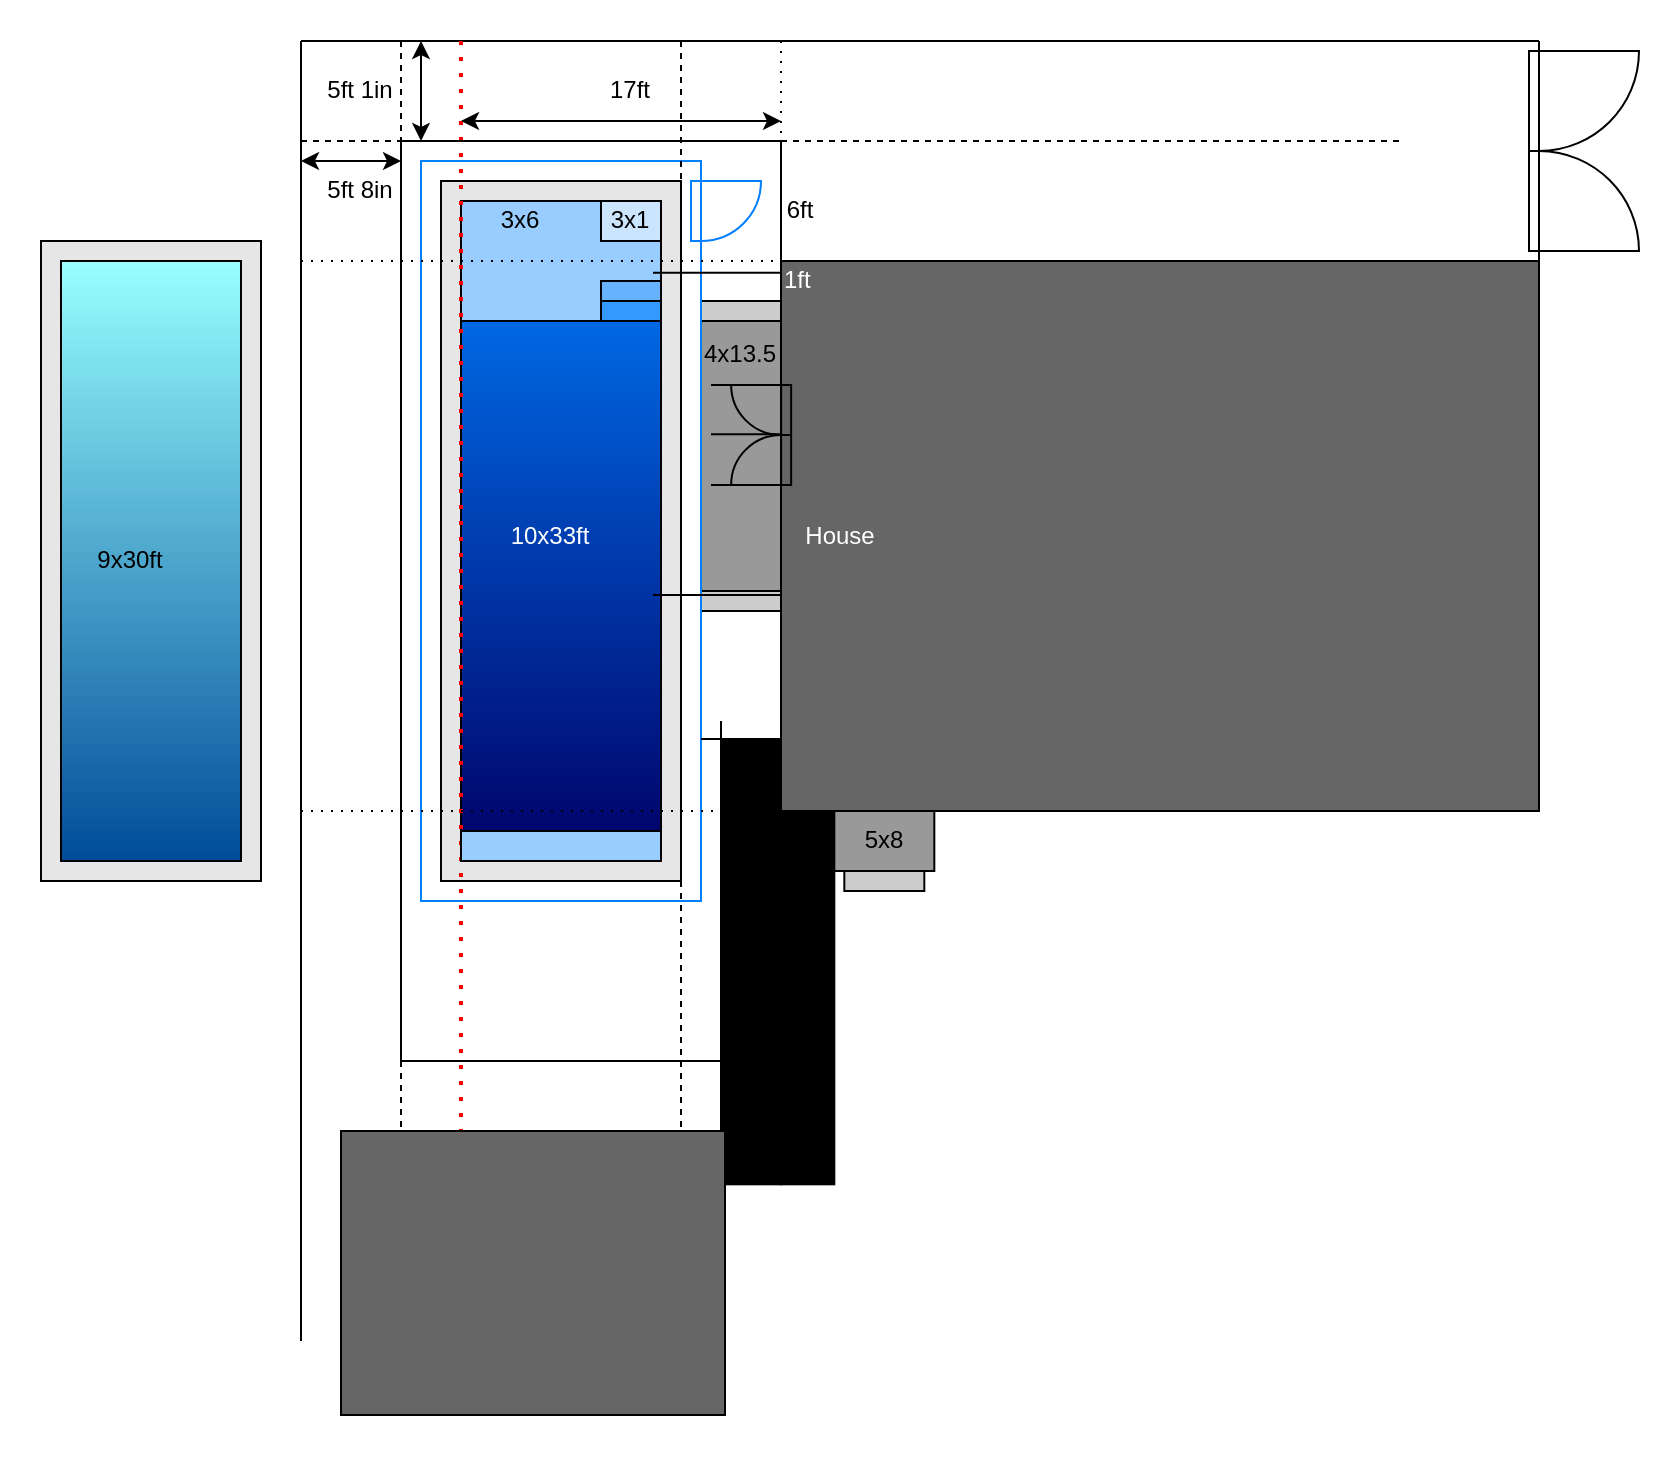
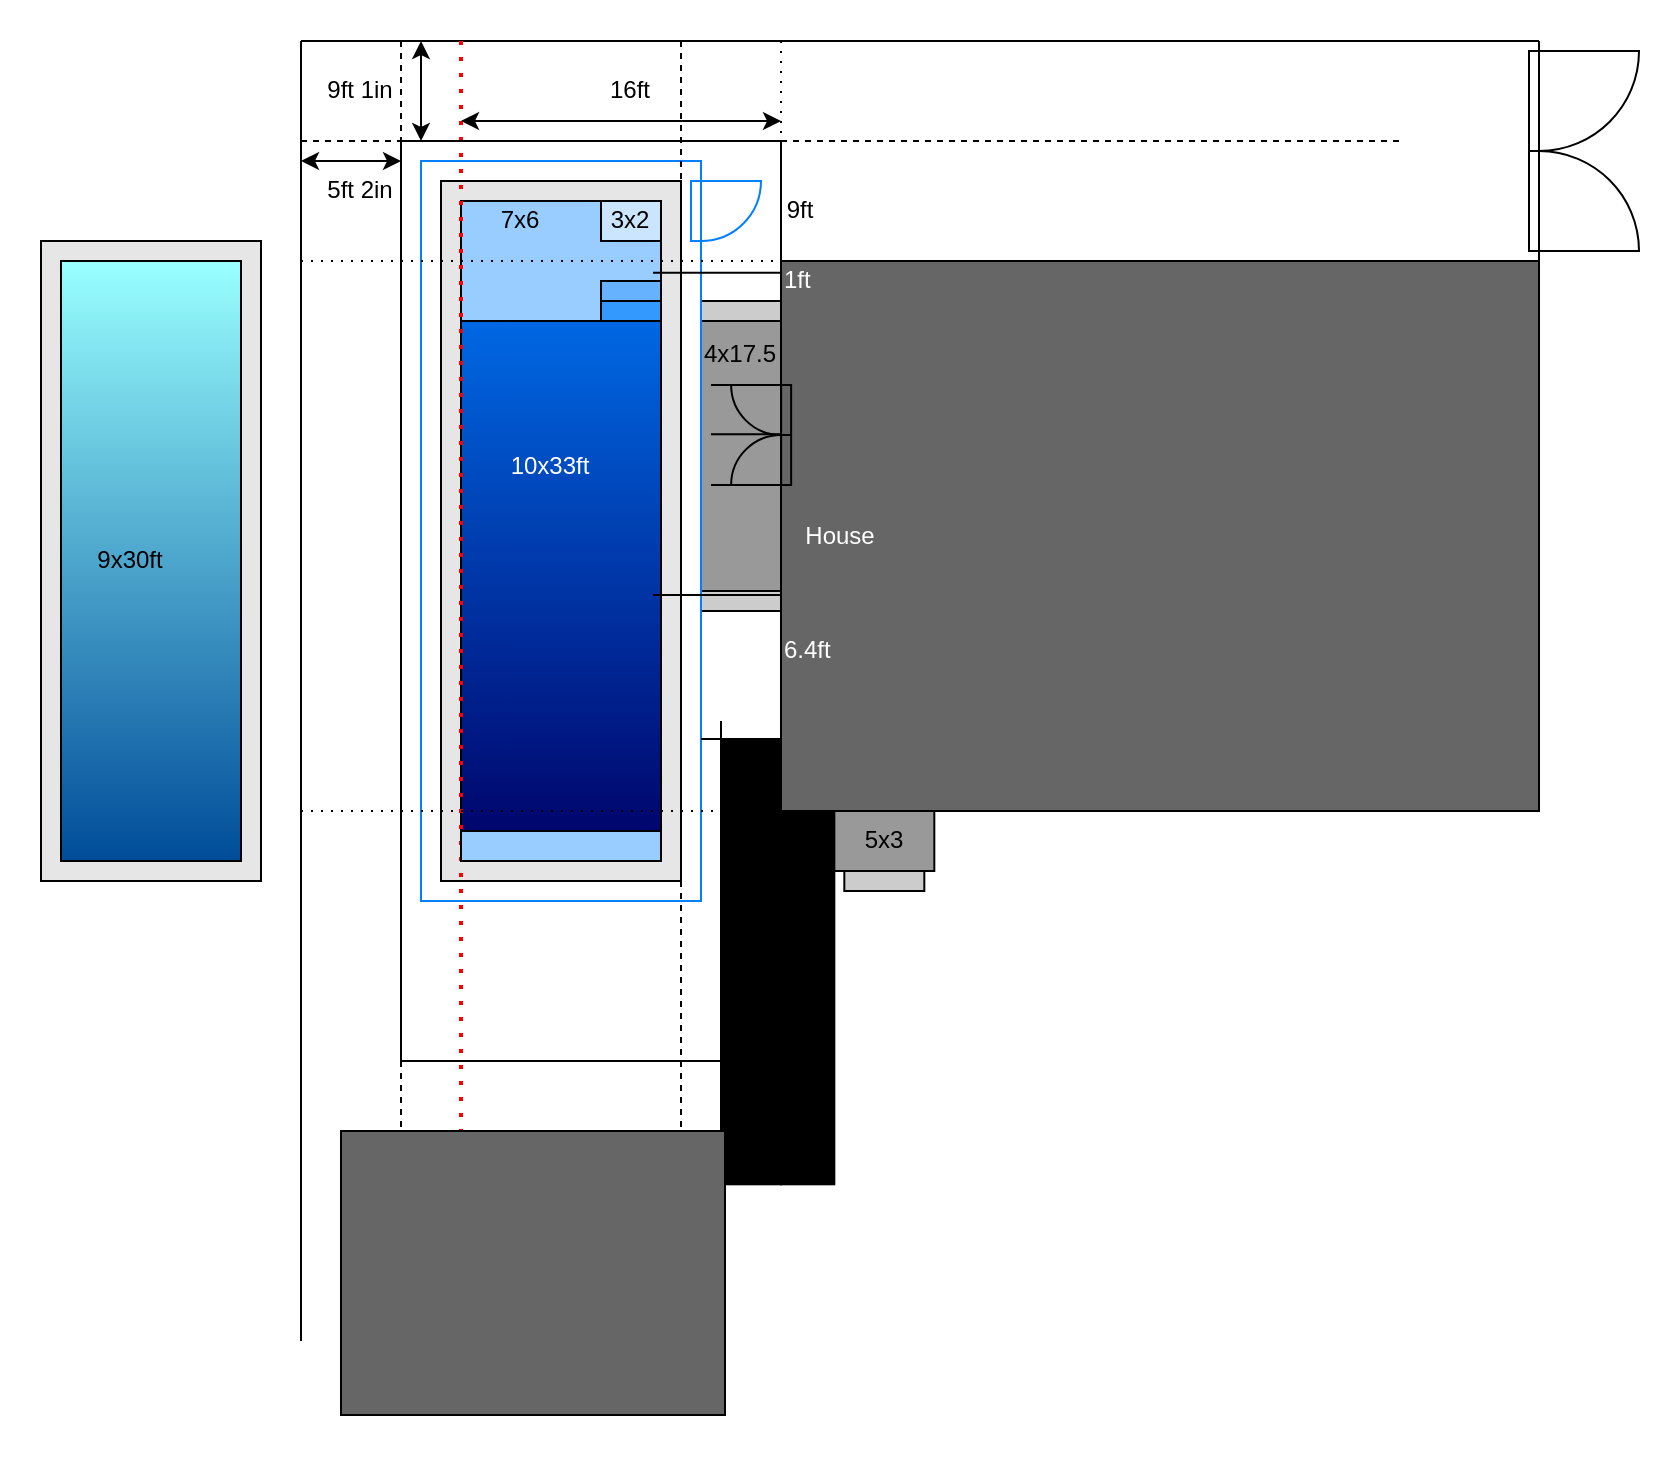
node "5ft 1in": label "5ft 1in" -> "9ft 1in"
node "17ft": label "17ft" -> "16ft"
node "5ft 8in": label "5ft 8in" -> "5ft 2in"
node "6ft": label "6ft" -> "9ft"
node "3x6": label "3x6" -> "7x6"
node "3x1": label "3x1" -> "3x2"
node "4x13.5": label "4x13.5" -> "4x17.5"
node "10x33ft": moved (551, 536) -> (551, 466)
node "6.4ft": added
node "5x8": label "5x8" -> "5x3"
